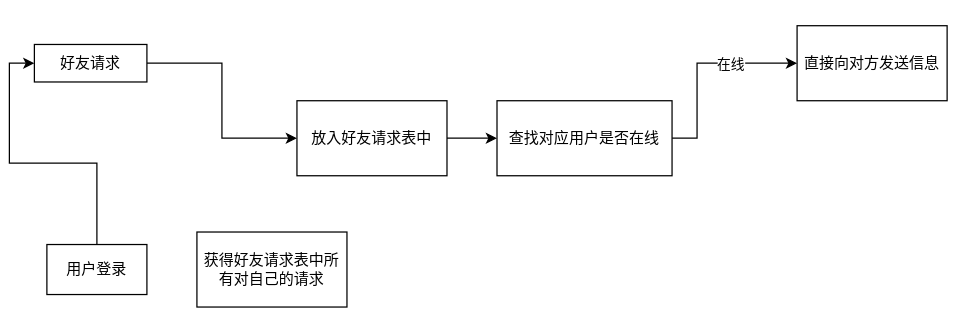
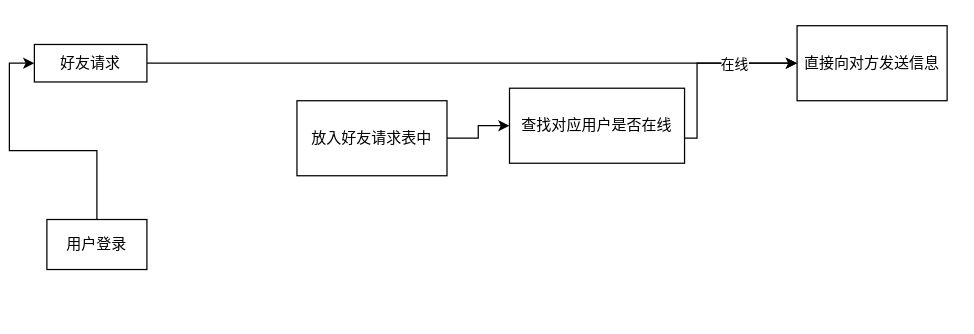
edge "好友请求" -> "放入好友请求表中": now "好友请求" -> "直接向对方发送信息"
node "查找对应用户是否在线": moved (584, 138) -> (597, 126)
node "用户登录": moved (97, 269) -> (97, 244)
node "获得好友请求表中所有对自己的请求": removed
